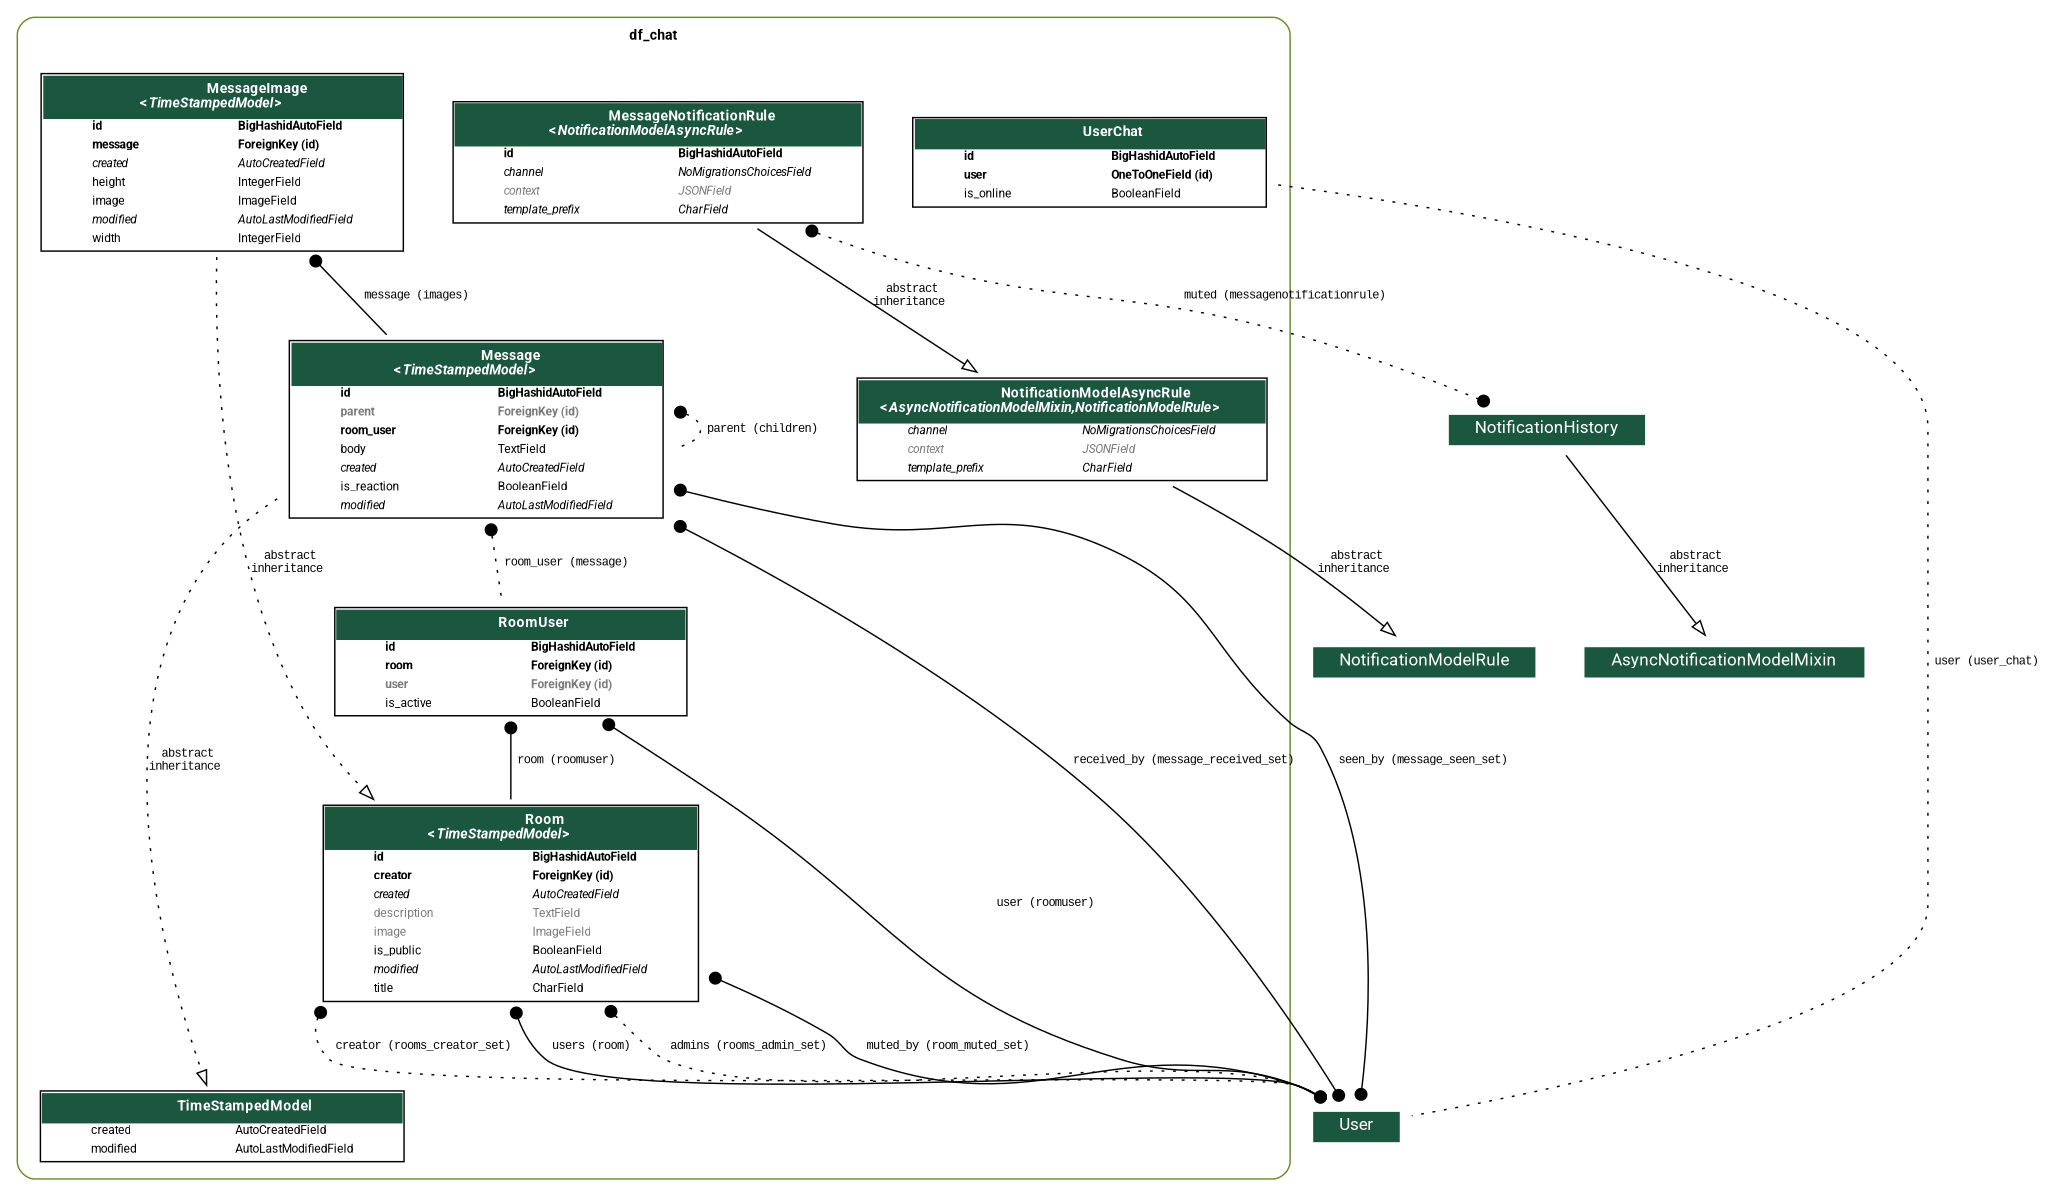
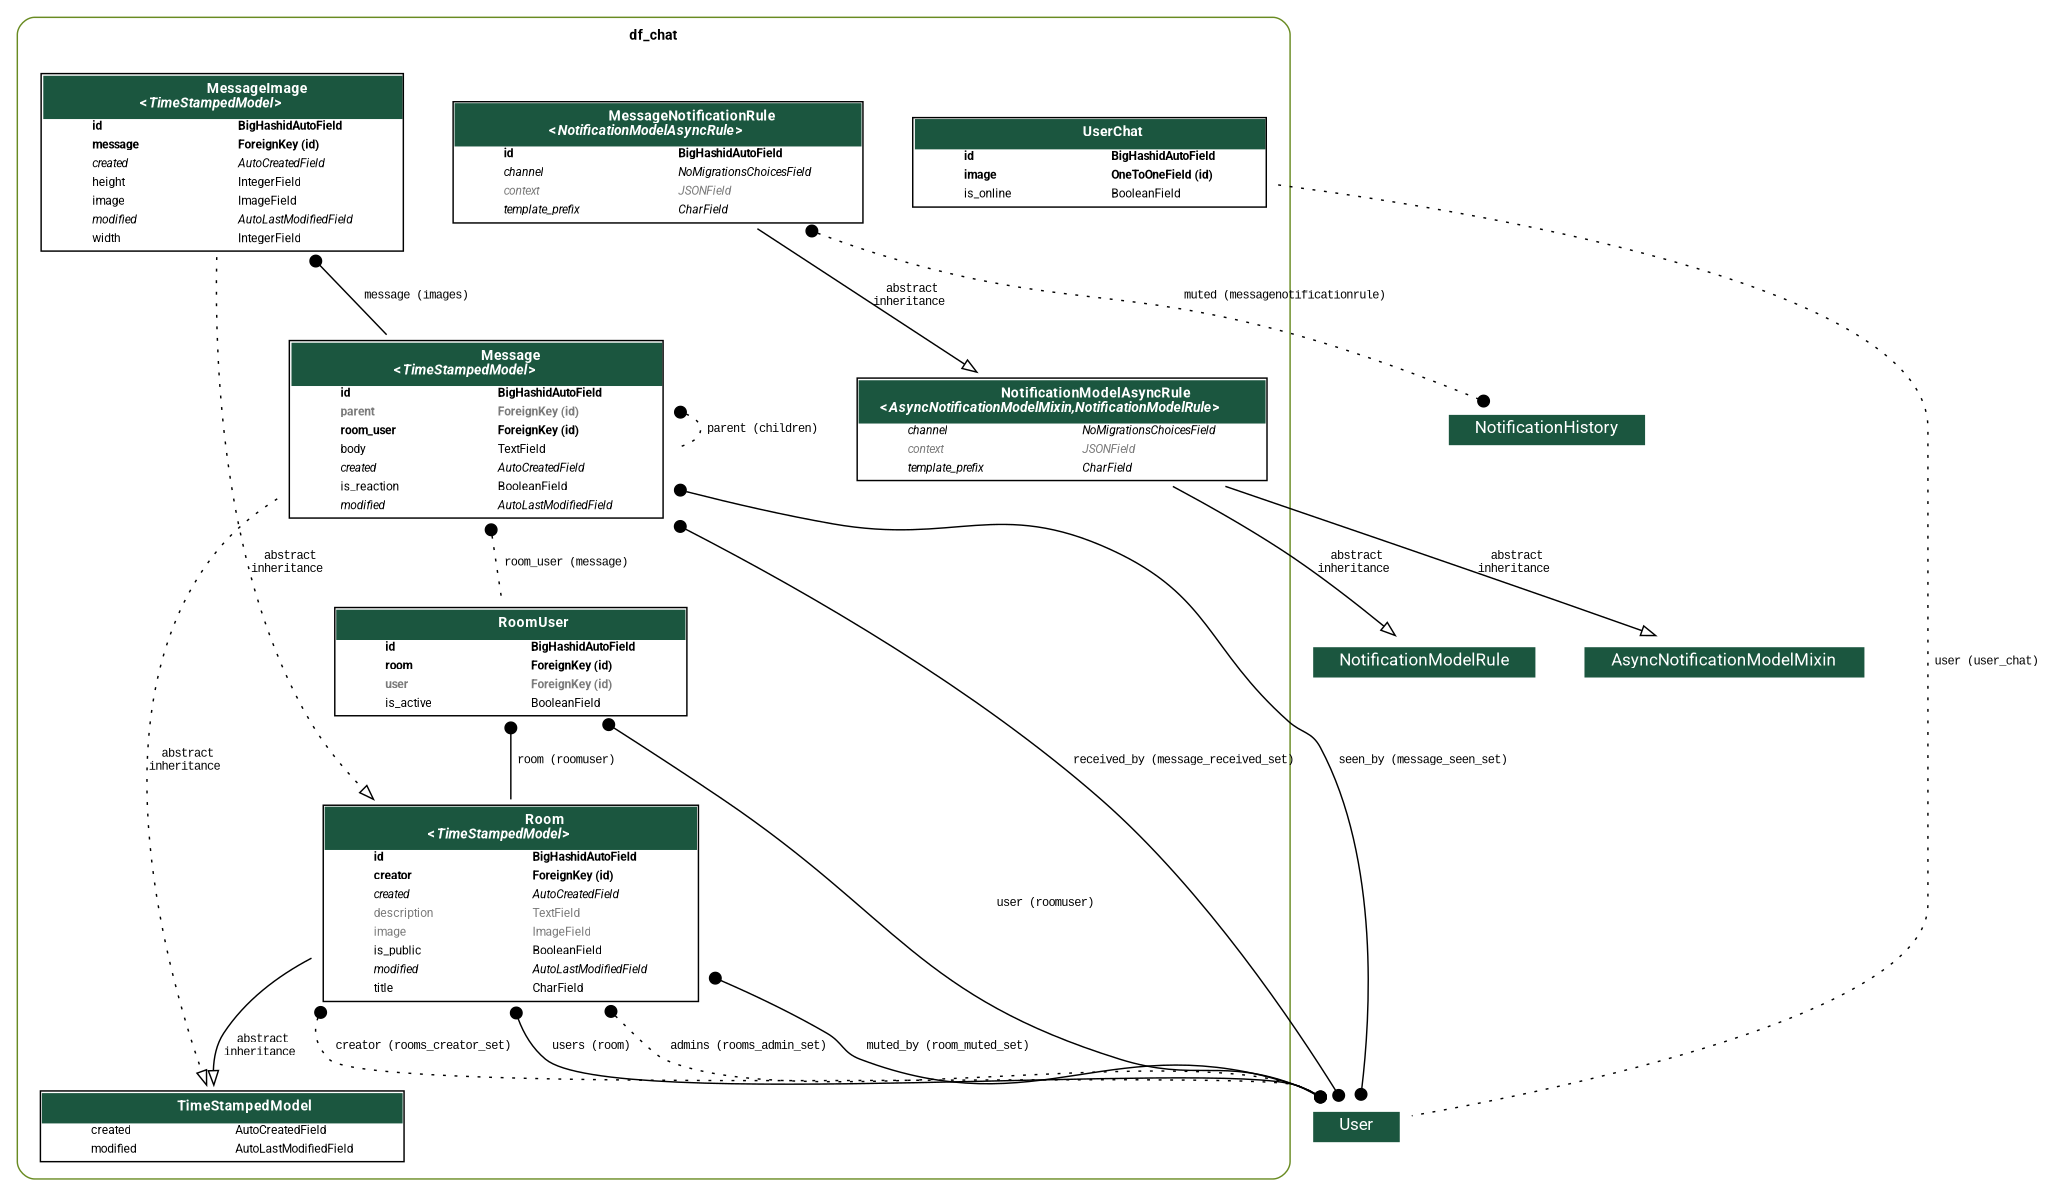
node "UserChat": text "user" -> "image"
edge "NotificationHistory" -- "AsyncNotificationModelMixin": now "NotificationModelAsyncRule" -- "AsyncNotificationModelMixin"
edge "Room" -- "TimeStampedModel": added, label "abstract inheritance"
